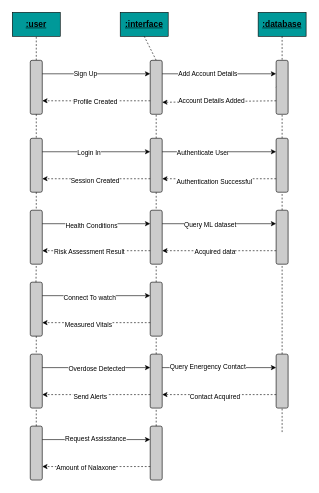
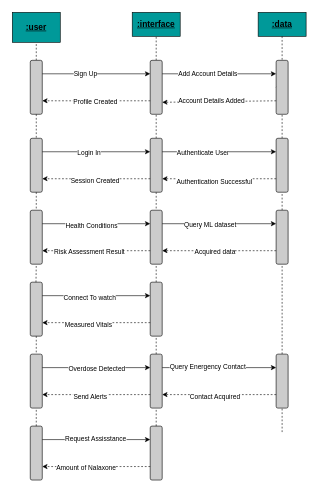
node ":user": size 48x24 -> 48x30
node ":interface": moved (144, 24) -> (156, 24)
node ":database": label ":database" -> ":data"
